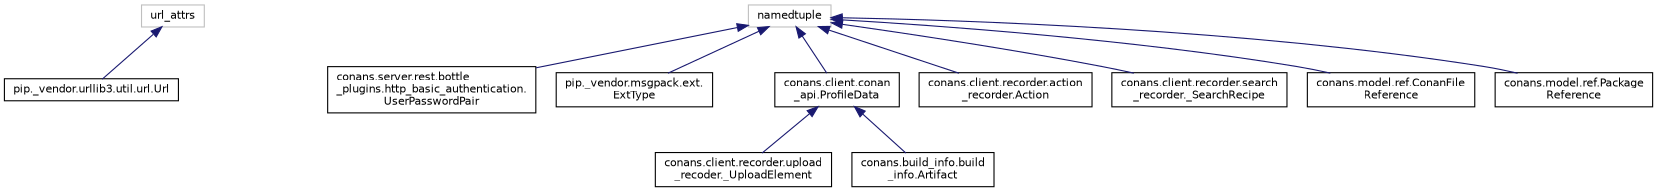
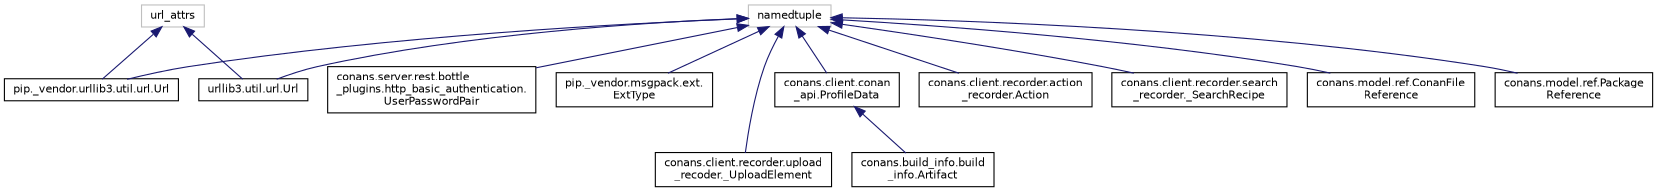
edge "pip._vendor.urllib3.util.url.Url" -> "namedtuple": added
node "urllib3.util.url.Url": added
edge "conans.client.recorder.upload _recoder._UploadElement" -> "conans.client.conan _api.ProfileData": now "conans.client.recorder.upload _recoder._UploadElement" -> "namedtuple"
